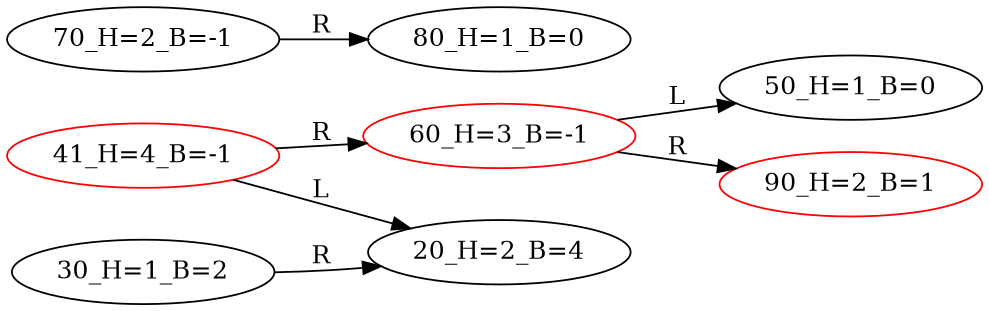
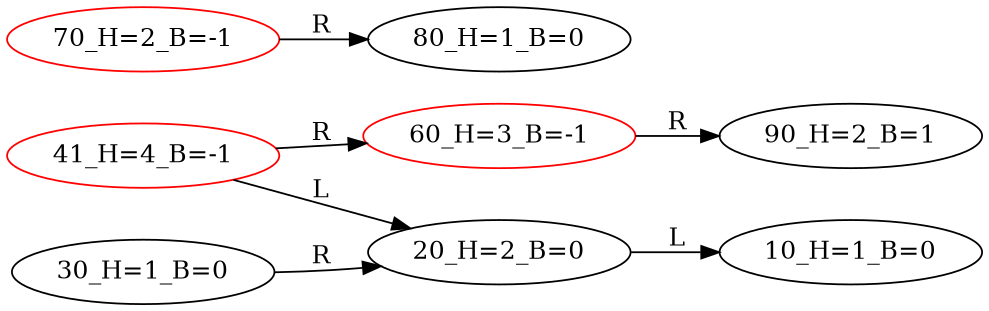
node "70_H=2_B=-1": color black -> red
node "50_H=1_B=0": removed
node "90_H=2_B=1": color red -> black
node "20_H=2_B=4": label "20_H=2_B=4" -> "20_H=2_B=0"
node "10_H=1_B=0": added
node "30_H=1_B=2": label "30_H=1_B=2" -> "30_H=1_B=0"
